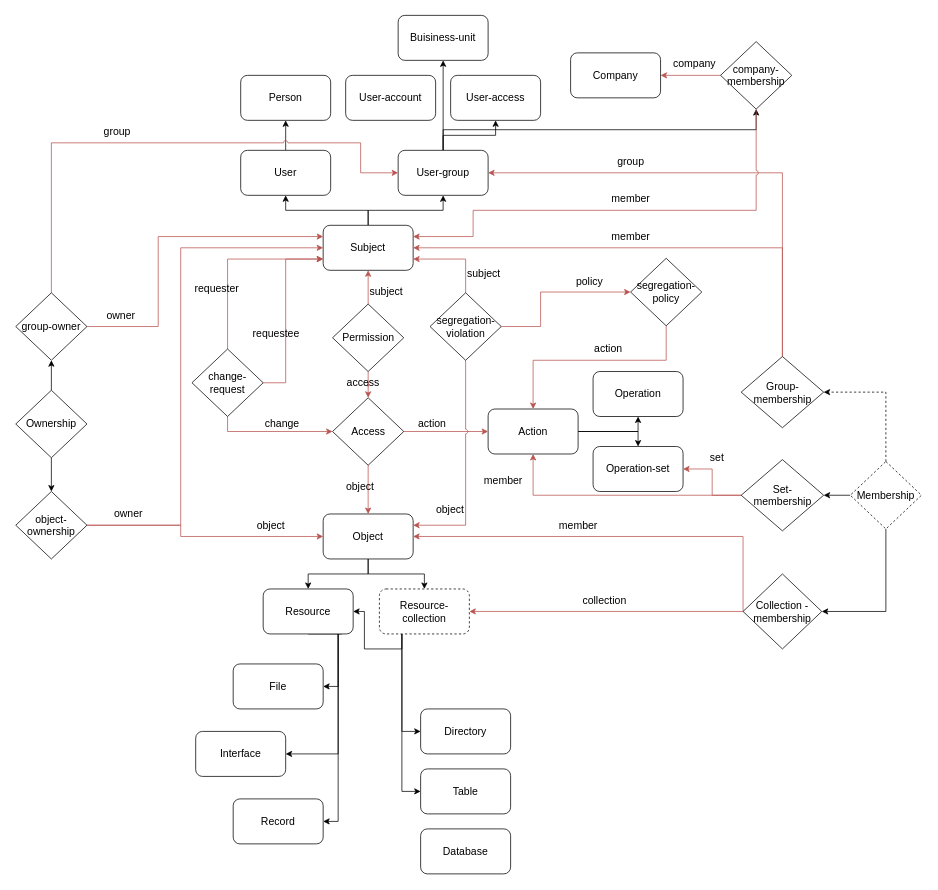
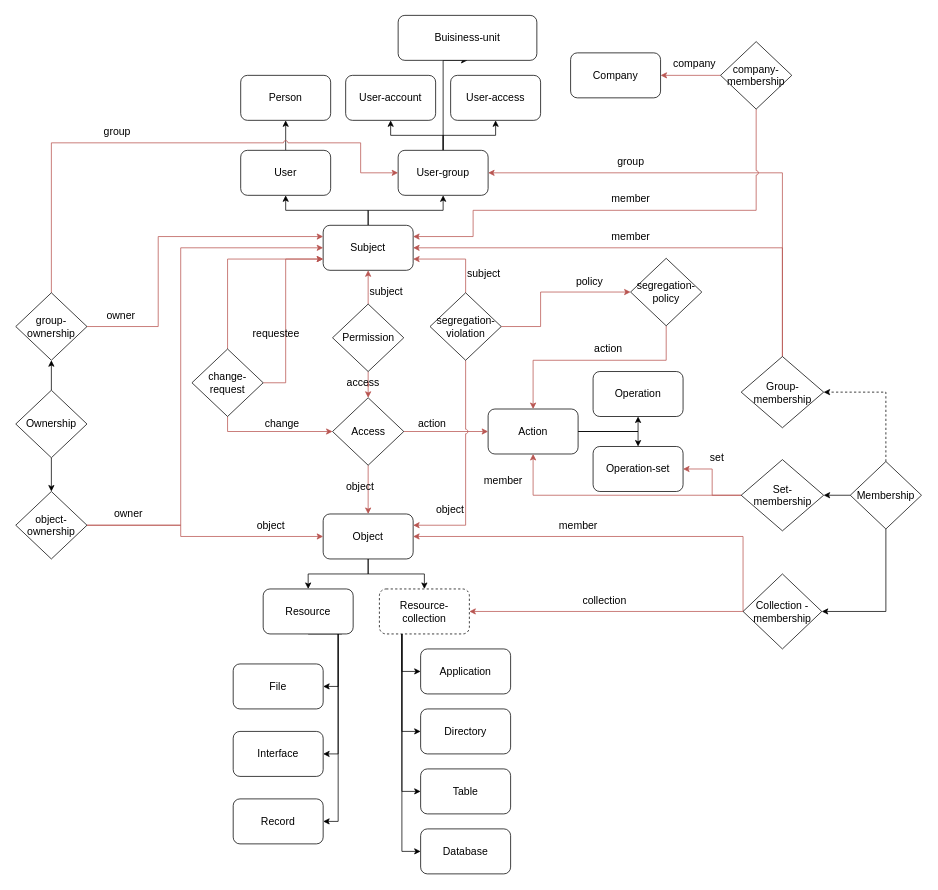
node "Buisiness-unit": size 90x45 -> 139x45
edge "User-group" -> "company-membership": now "User-group" -> "User-account"
node "requester": removed
node "group-owner": label "group-owner" -> "group-ownership"
node "Membership": style dashed -> solid
edge "Resource- collection" -> "Resource": now "Resource- collection" -> "Database"
edge "Resource- collection" -> "Application": added
node "Application": added
node "Interface": moved (240, 754) -> (278, 754)
